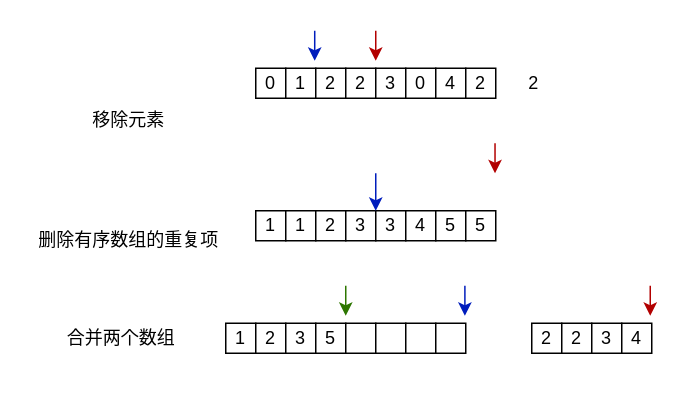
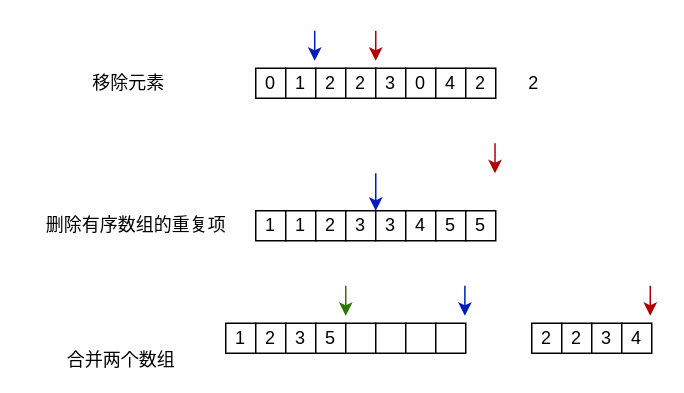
node "移除元素": moved (128, 121) -> (128, 83)
node "删除有序数组的重复项": moved (128, 241) -> (136, 226)
node "合并两个数组": moved (121, 338) -> (121, 361)
